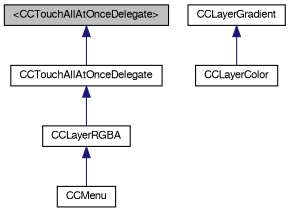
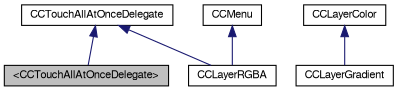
edge "CCTouchAllAtOnceDelegate" -> "<CCTouchAllAtOnceDelegate>": reversed
edge "CCLayerColor" -> "CCLayerGradient": reversed
edge "CCMenu" -> "CCLayerRGBA": reversed
